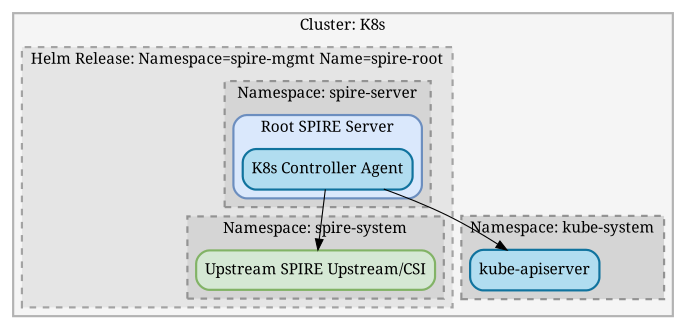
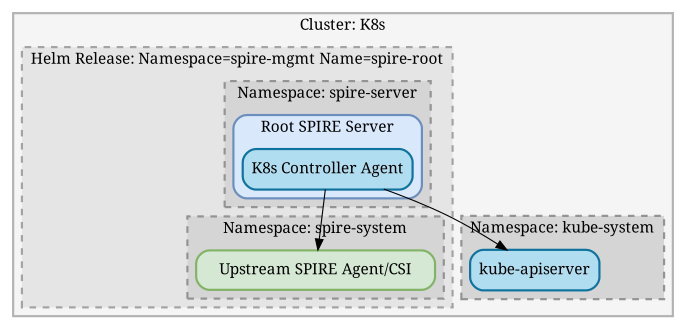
node "Upstream SPIRE Upstream/CSI": label "Upstream SPIRE Upstream/CSI" -> "Upstream SPIRE Agent/CSI"
